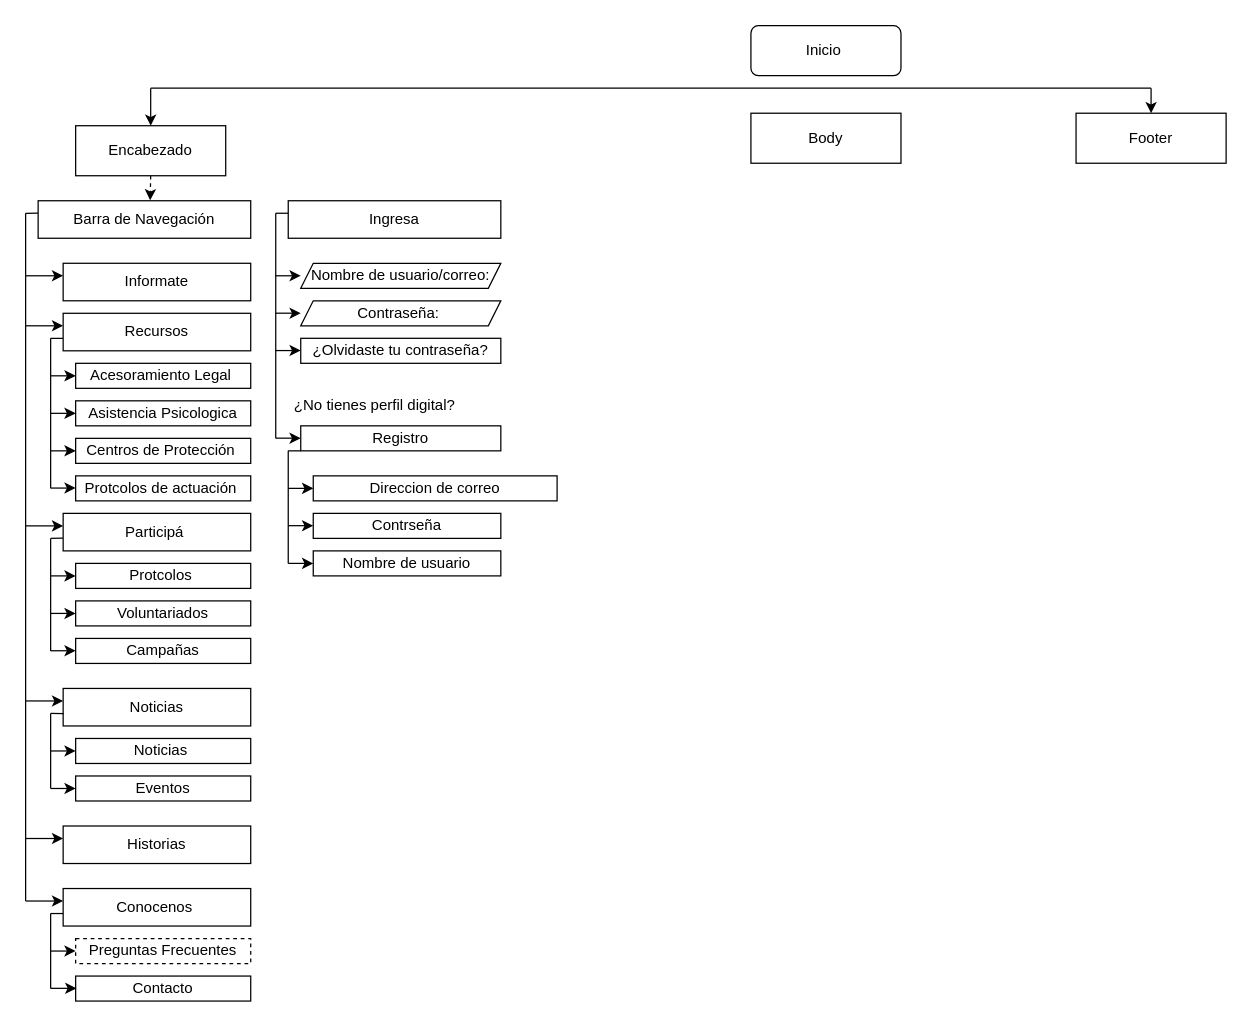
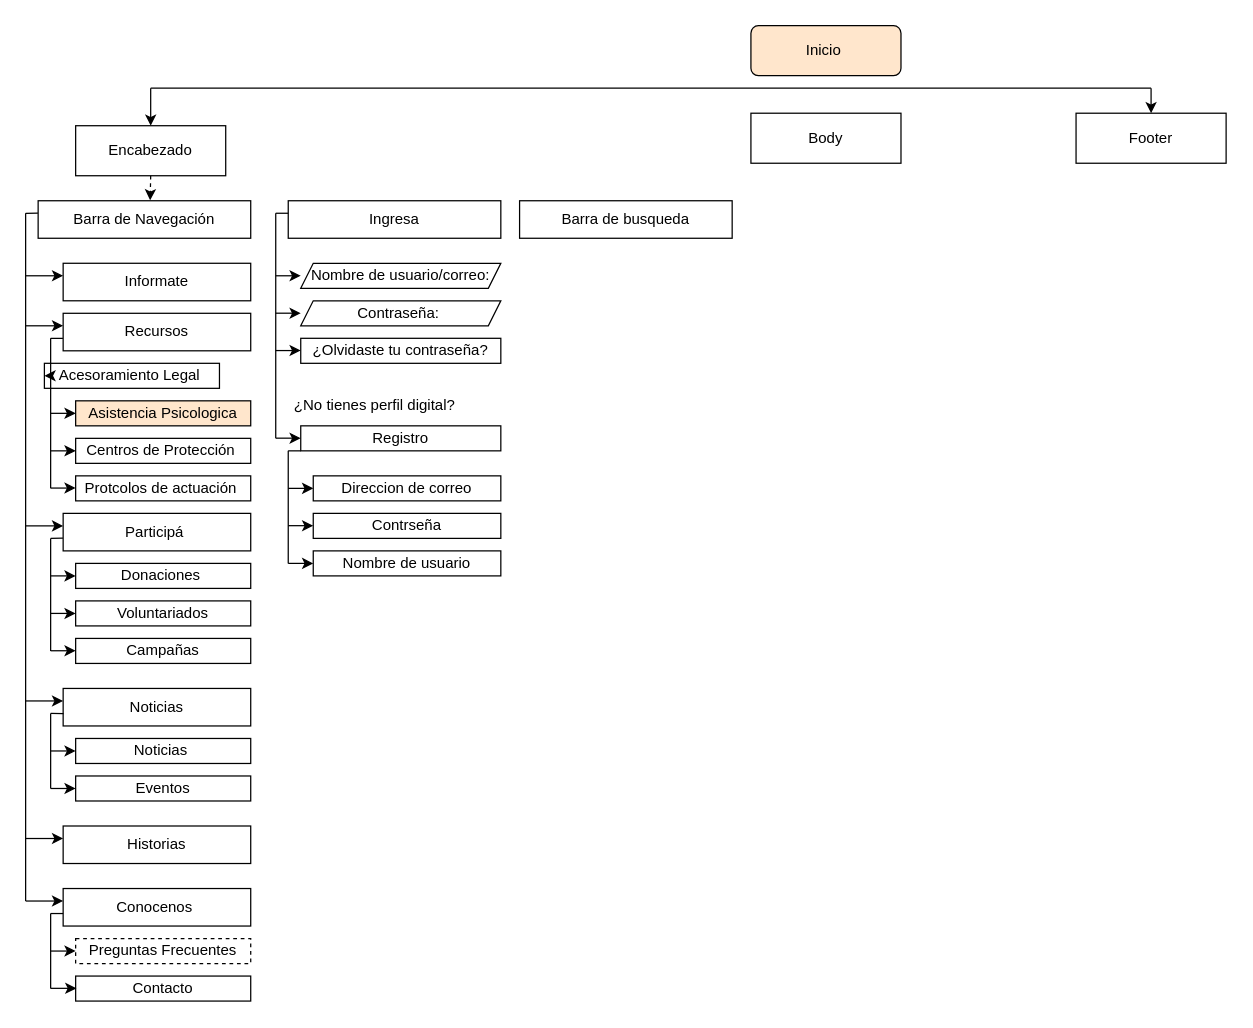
node "Inicio": fillcolor #ffffff -> #ffe6cc
node "Barra de busqueda": added
node "Acesoramiento Legal": moved (163, 376) -> (132, 376)
node "Asistencia Psicologica": fillcolor #ffffff -> #ffe6cc
node "Direccion de correo": size 244x25 -> 188x25
node "Protcolos": label "Protcolos" -> "Donaciones"
